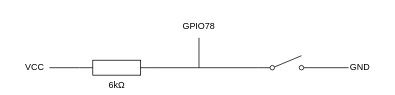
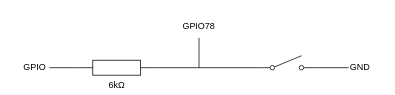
node "VCC": label "VCC" -> "GPIO"
